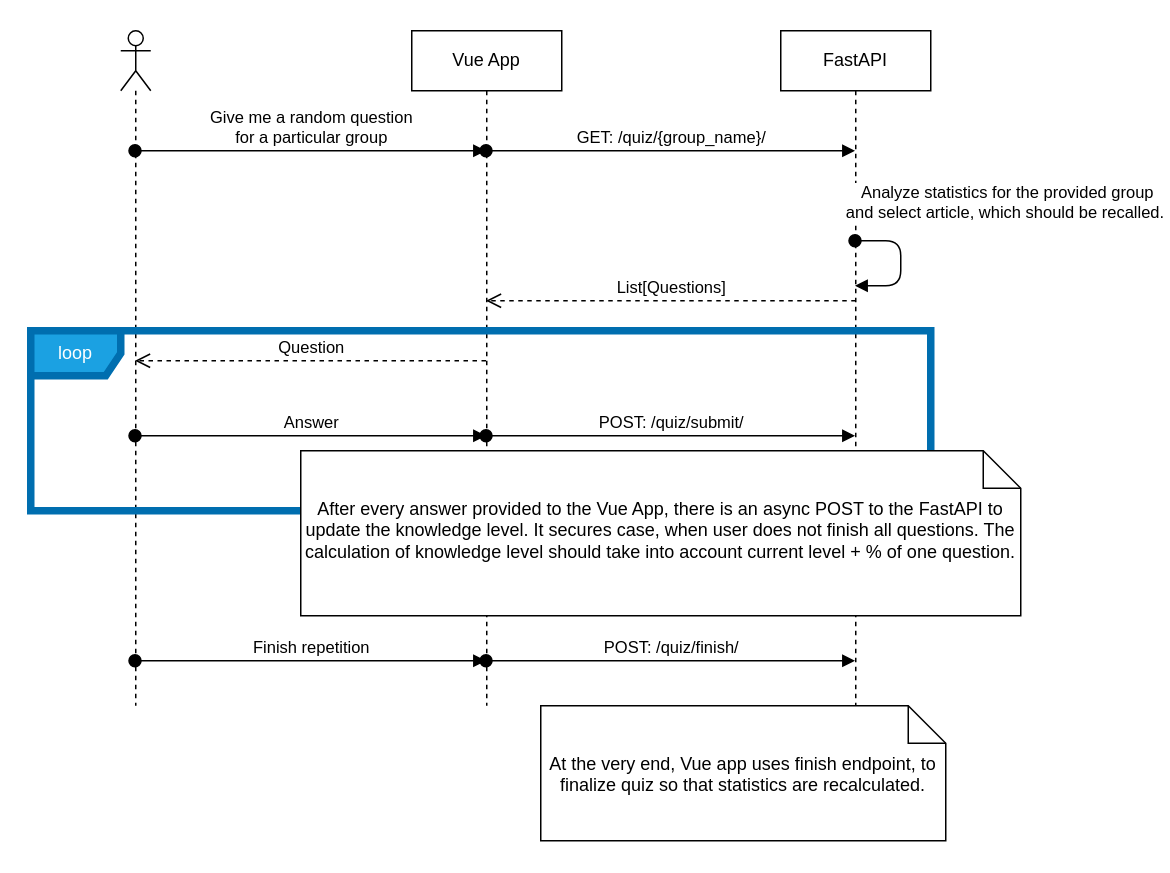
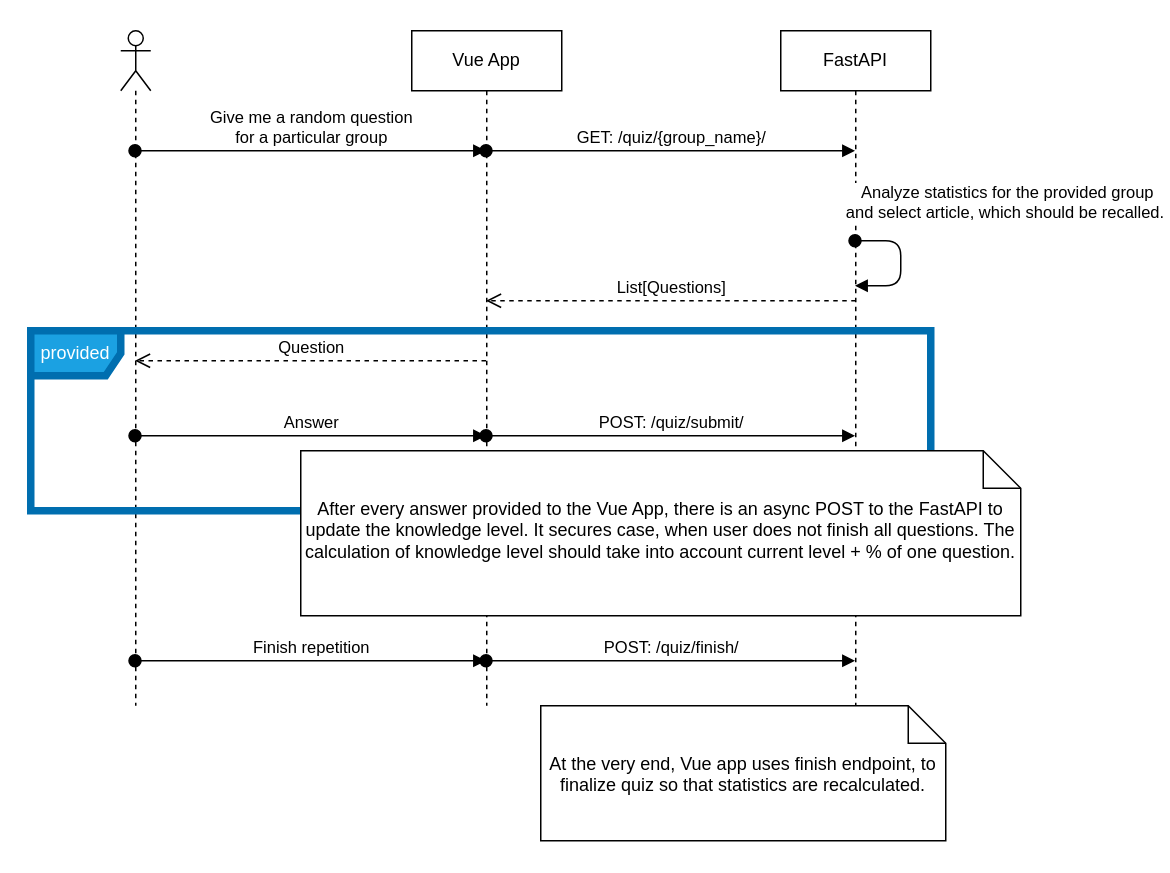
node "loop": label "loop" -> "provided"
